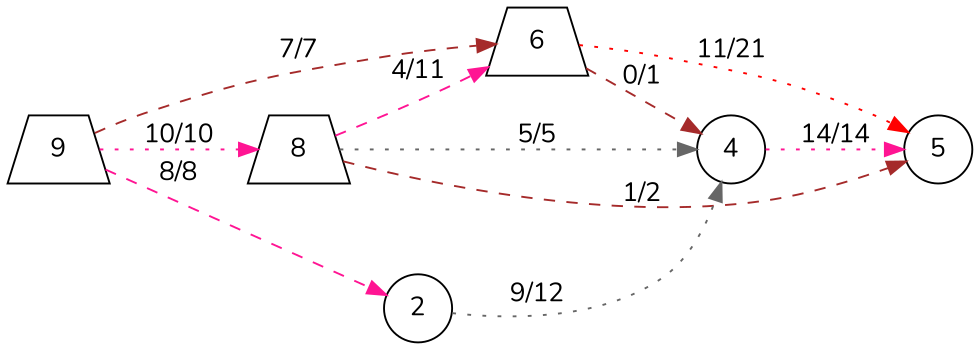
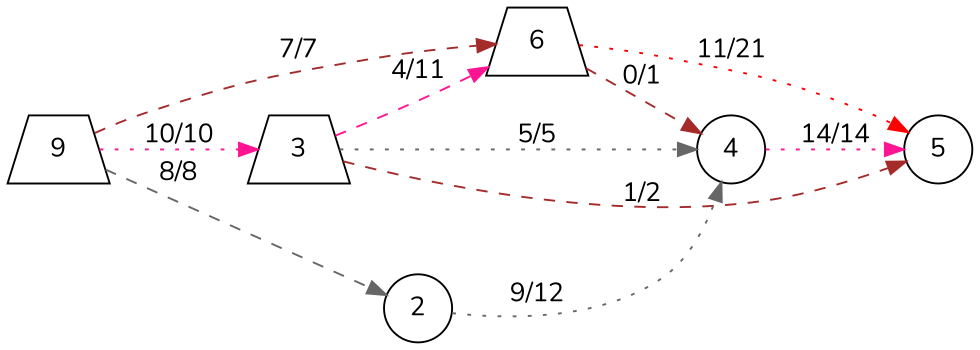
node "8": label "8" -> "3"
edge "9" -> "2": color deeppink -> gray40
